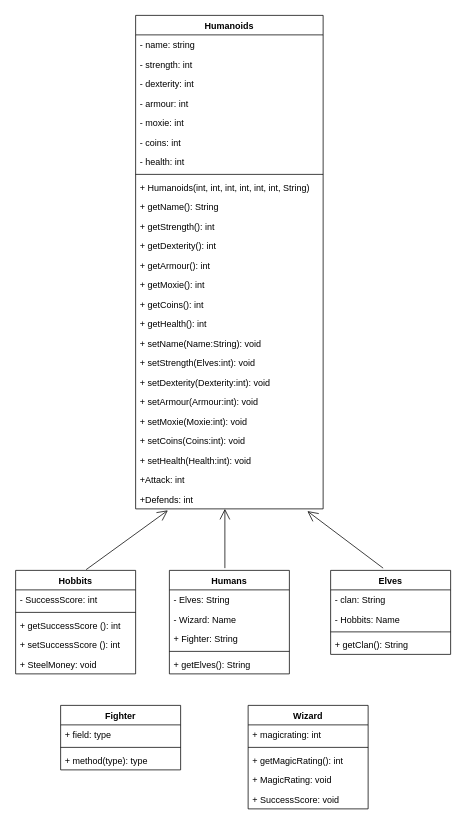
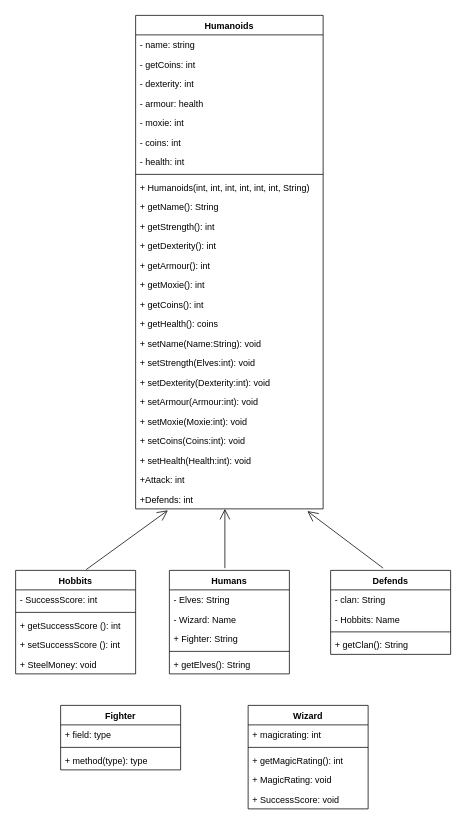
node "- strength: int": label "- strength: int" -> "- getCoins: int"
node "- armour: int": label "- armour: int" -> "- armour: health"
node "+ getHealth(): int": label "+ getHealth(): int" -> "+ getHealth(): coins"
node "Elves": label "Elves" -> "Defends"
